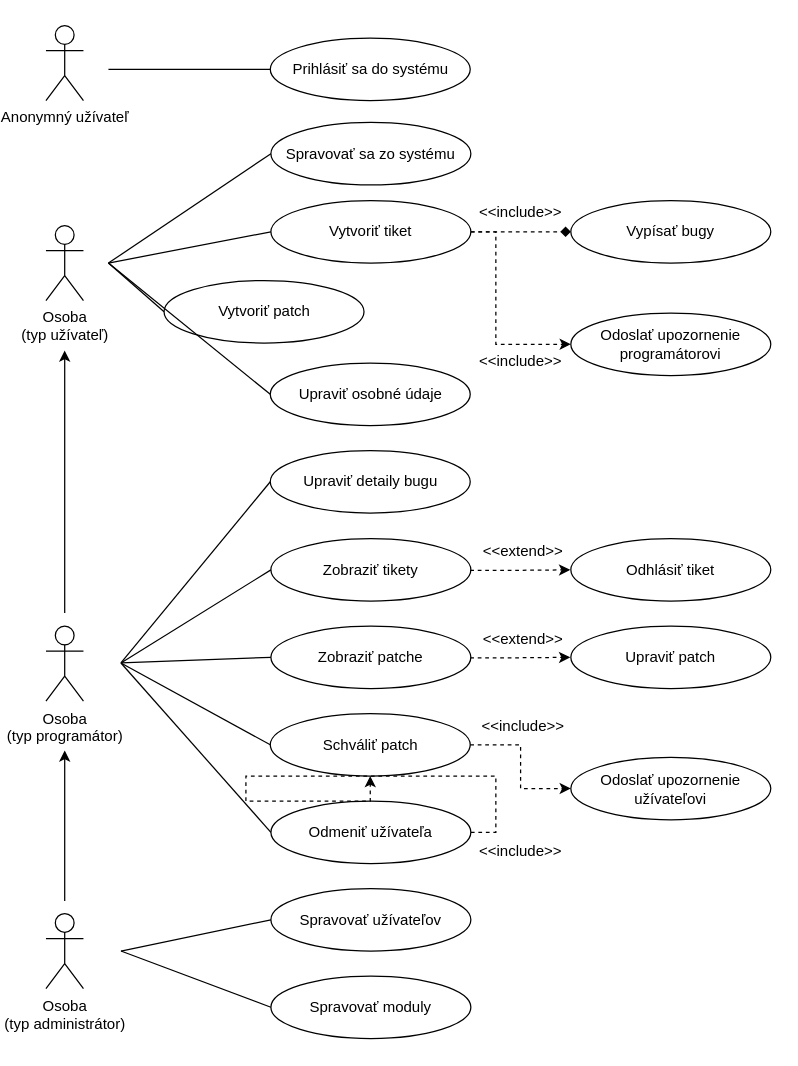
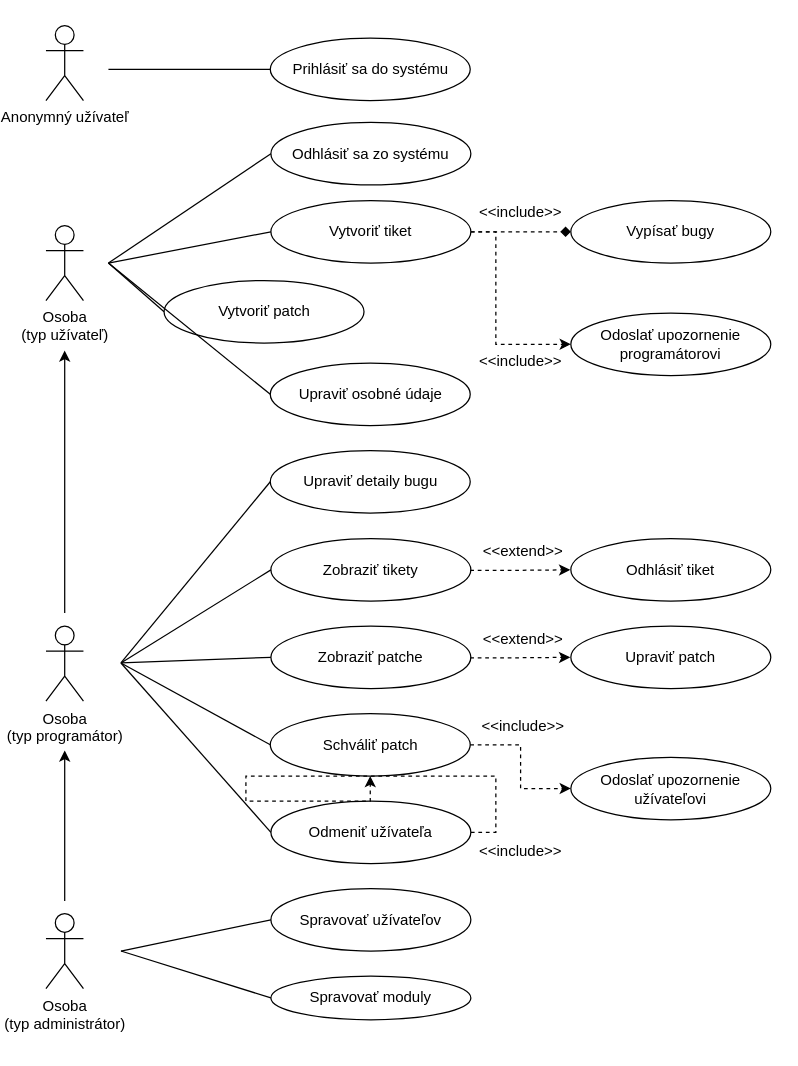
node "Spravovať sa zo systému": label "Spravovať sa zo systému" -> "Odhlásiť sa zo systému"
node "Spravovať moduly": size 200x63 -> 200x44
